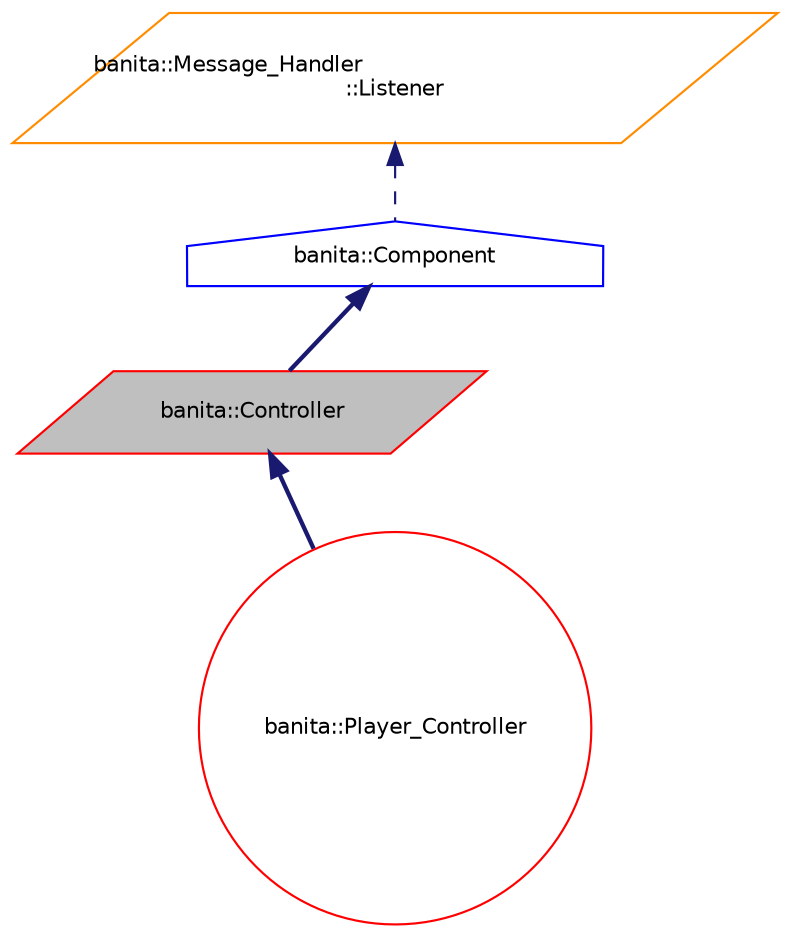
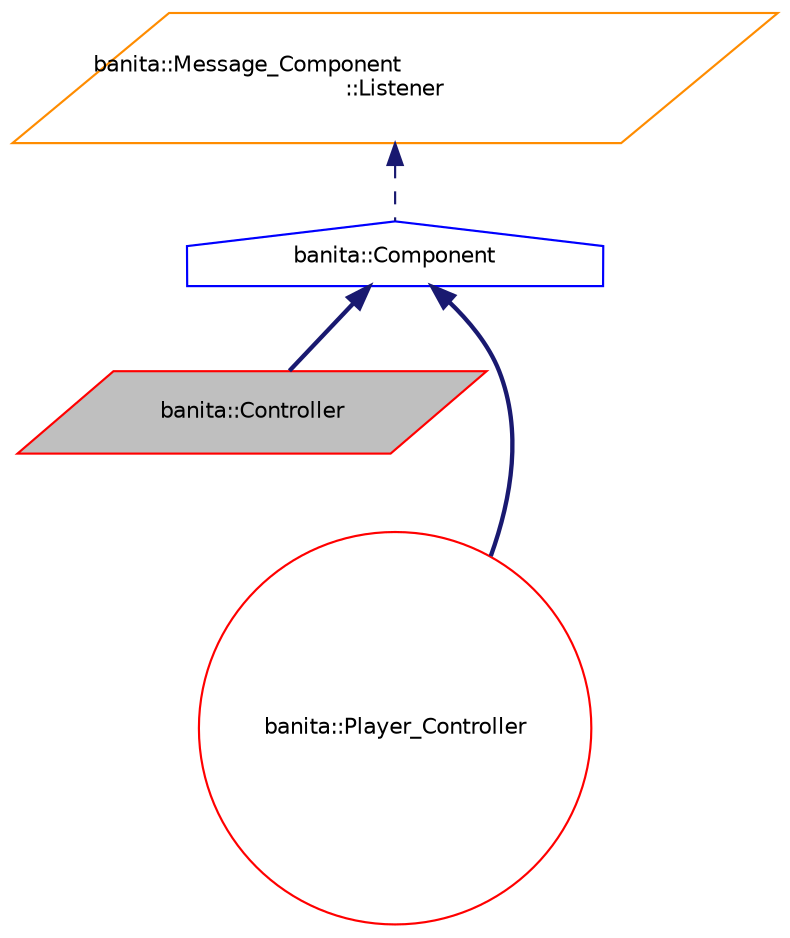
node "banita::Message_Handler ::Listener": label "banita::Message_Handler ::Listener" -> "banita::Message_Component ::Listener"
edge "banita::Player_Controller" -> "banita::Controller": now "banita::Player_Controller" -> "banita::Component"
